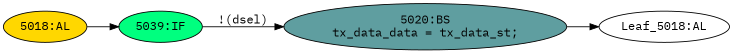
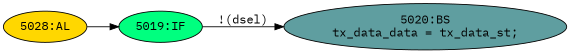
node "5018:AL": label "5018:AL" -> "5028:AL"
node "5039:IF": label "5039:IF" -> "5019:IF"
node "Leaf_5018:AL": removed
